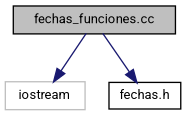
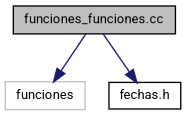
node "fechas_funciones.cc": label "fechas_funciones.cc" -> "funciones_funciones.cc"
node "iostream": label "iostream" -> "funciones"
